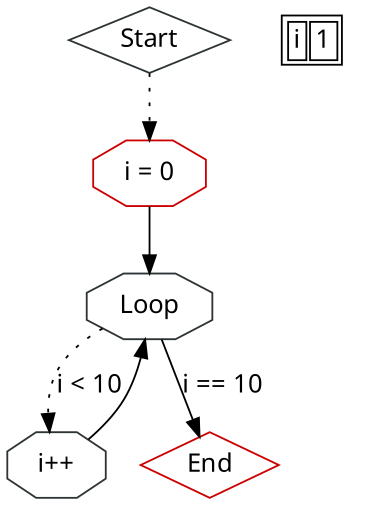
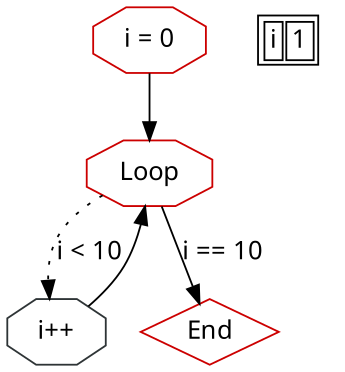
node "Start": removed
node "Loop": color #2e3436 -> #cc0000
